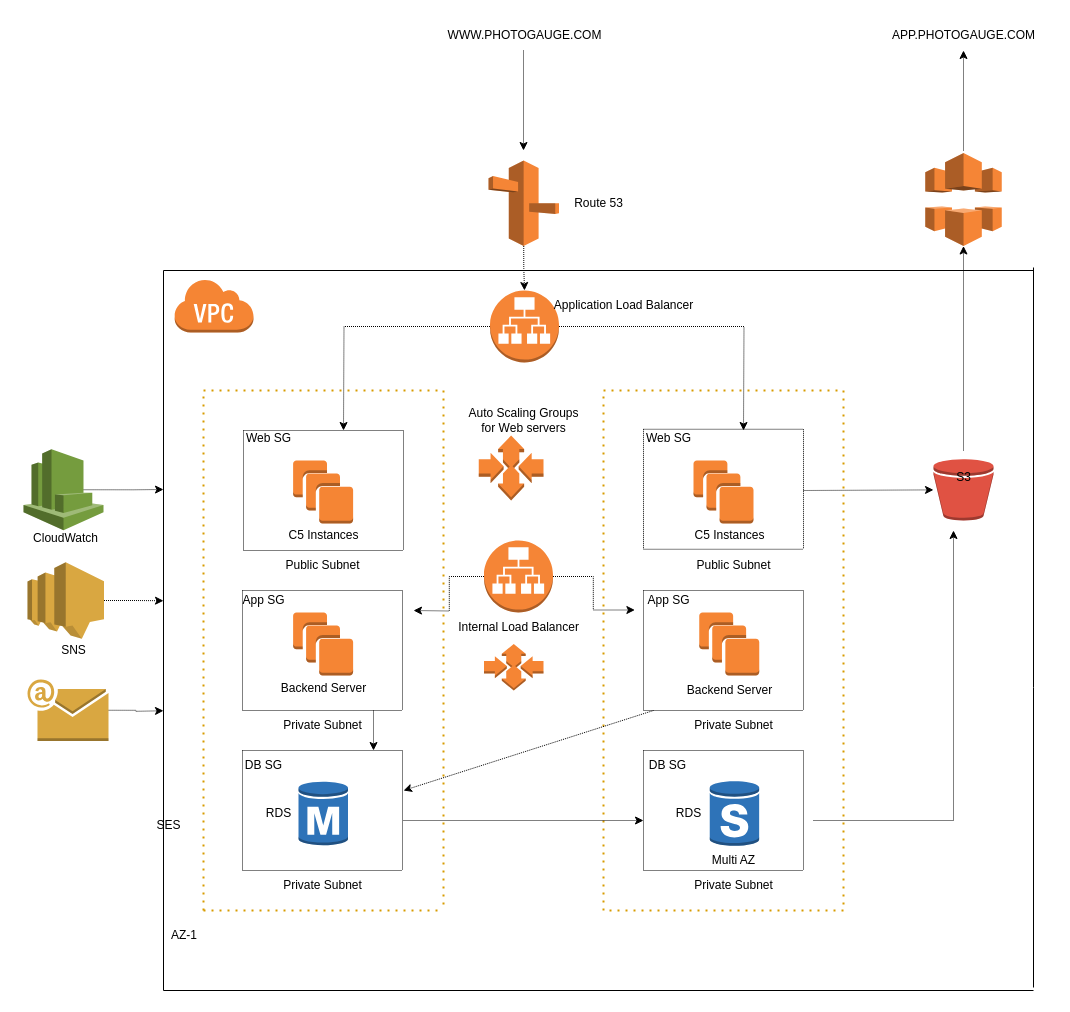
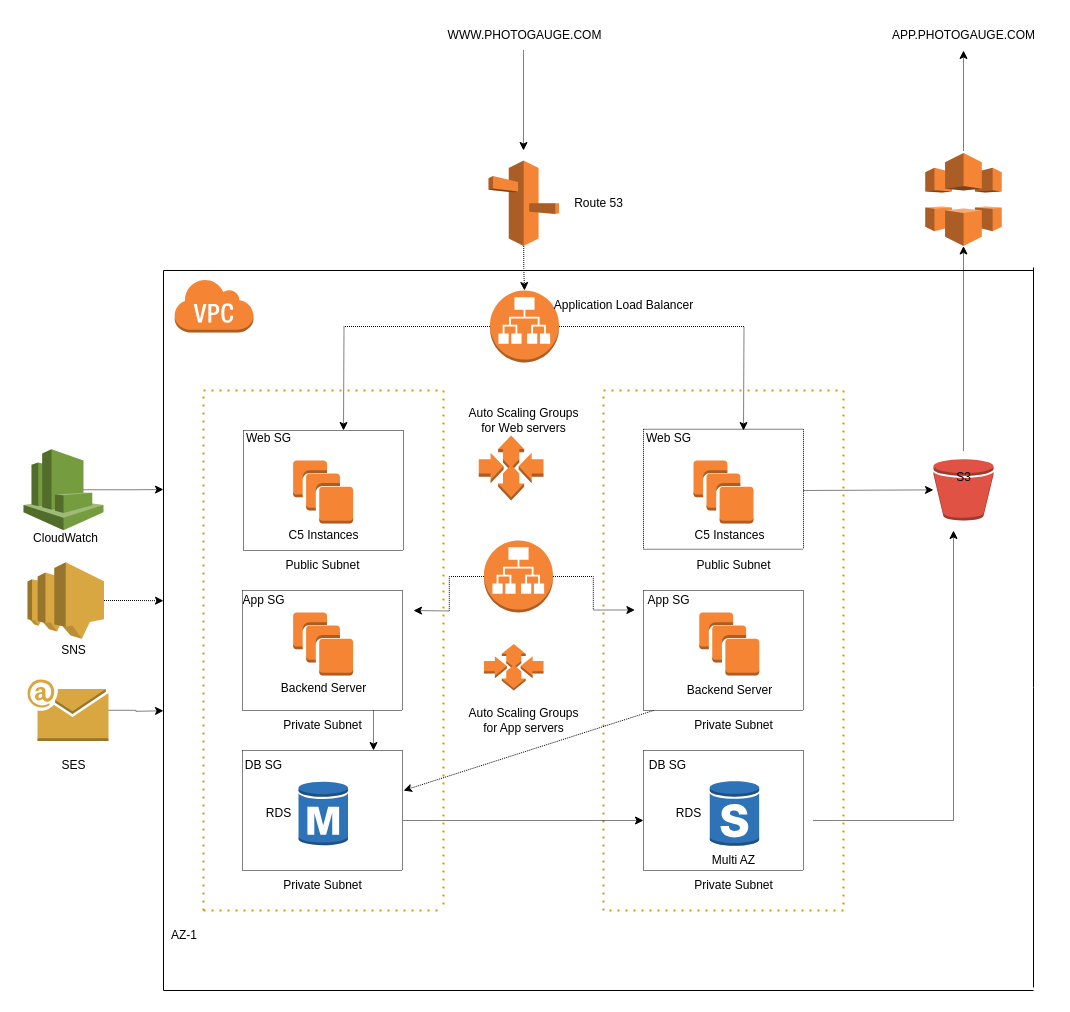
node "Internal Load Balancer": removed
node "Auto Scaling Groups for App servers": added
node "SES": moved (169, 826) -> (74, 766)
